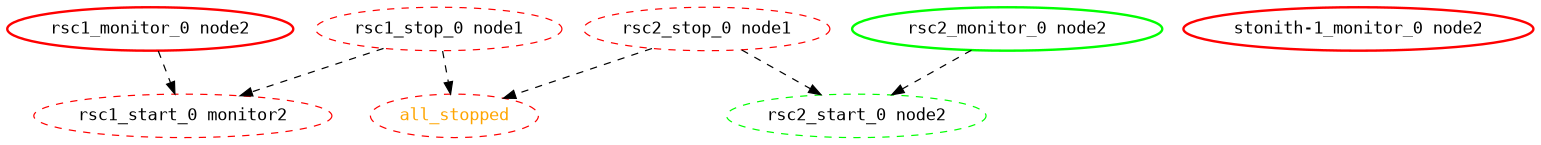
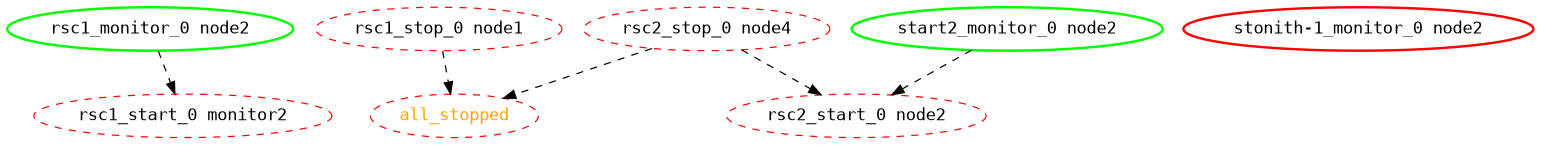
node "rsc1_monitor_0 node2": color red -> green
node "rsc2_stop_0 node1": label "rsc2_stop_0 node1" -> "rsc2_stop_0 node4"
node "rsc2_monitor_0 node2": label "rsc2_monitor_0 node2" -> "start2_monitor_0 node2"
edge "rsc1_stop_0 node1" -> "rsc1_start_0 monitor2": removed
node "rsc2_start_0 node2": color green -> red
